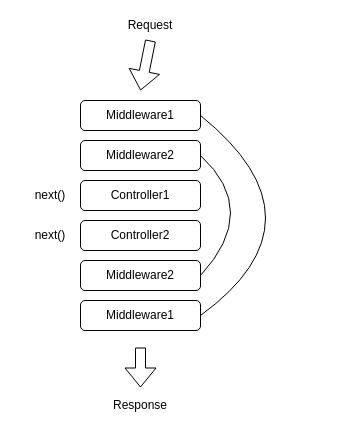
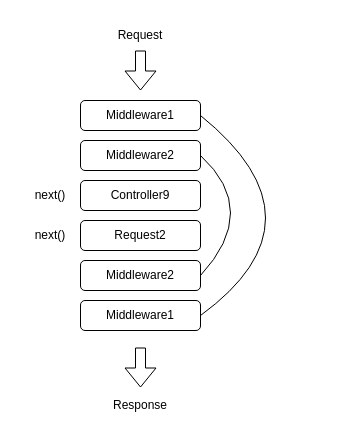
node "Request": moved (151, 26) -> (141, 36)
node "Controller1": label "Controller1" -> "Controller9"
node "Controller2": label "Controller2" -> "Request2"
